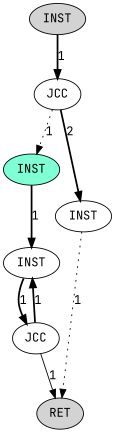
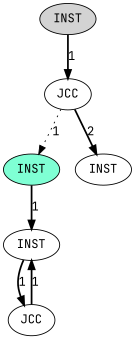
node "RET": removed
